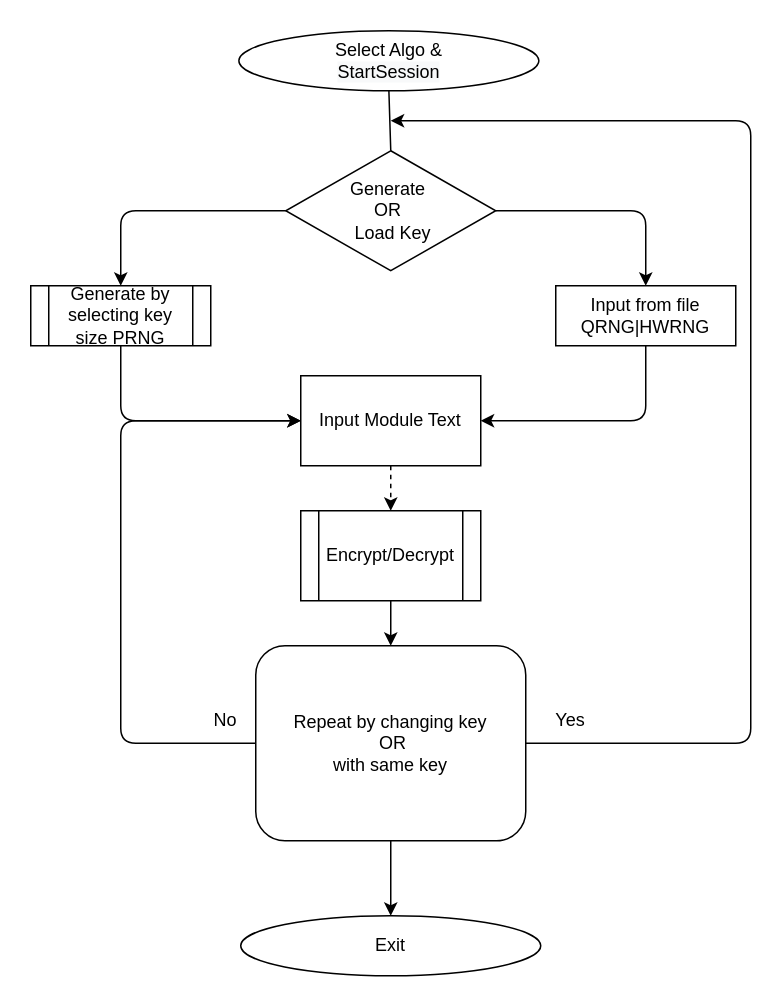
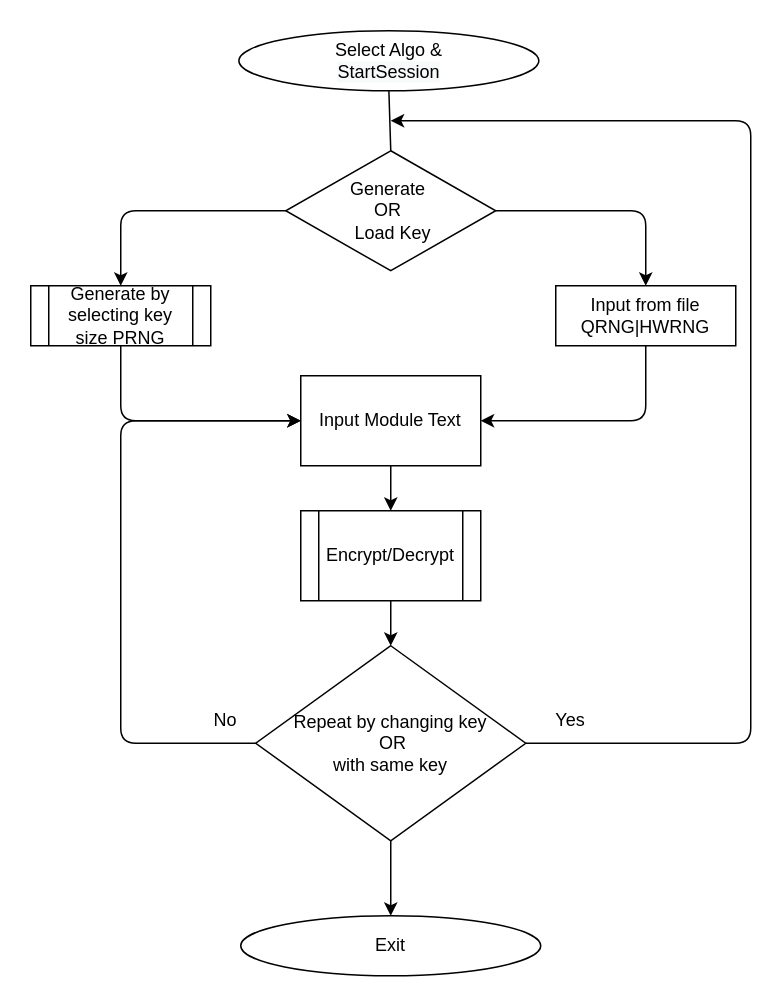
edge "Input Module Text" -> "Encrypt/Decrypt": style dashed -> solid
node "Repeat by changing key OR with same key": shape rounded rectangle -> diamond
